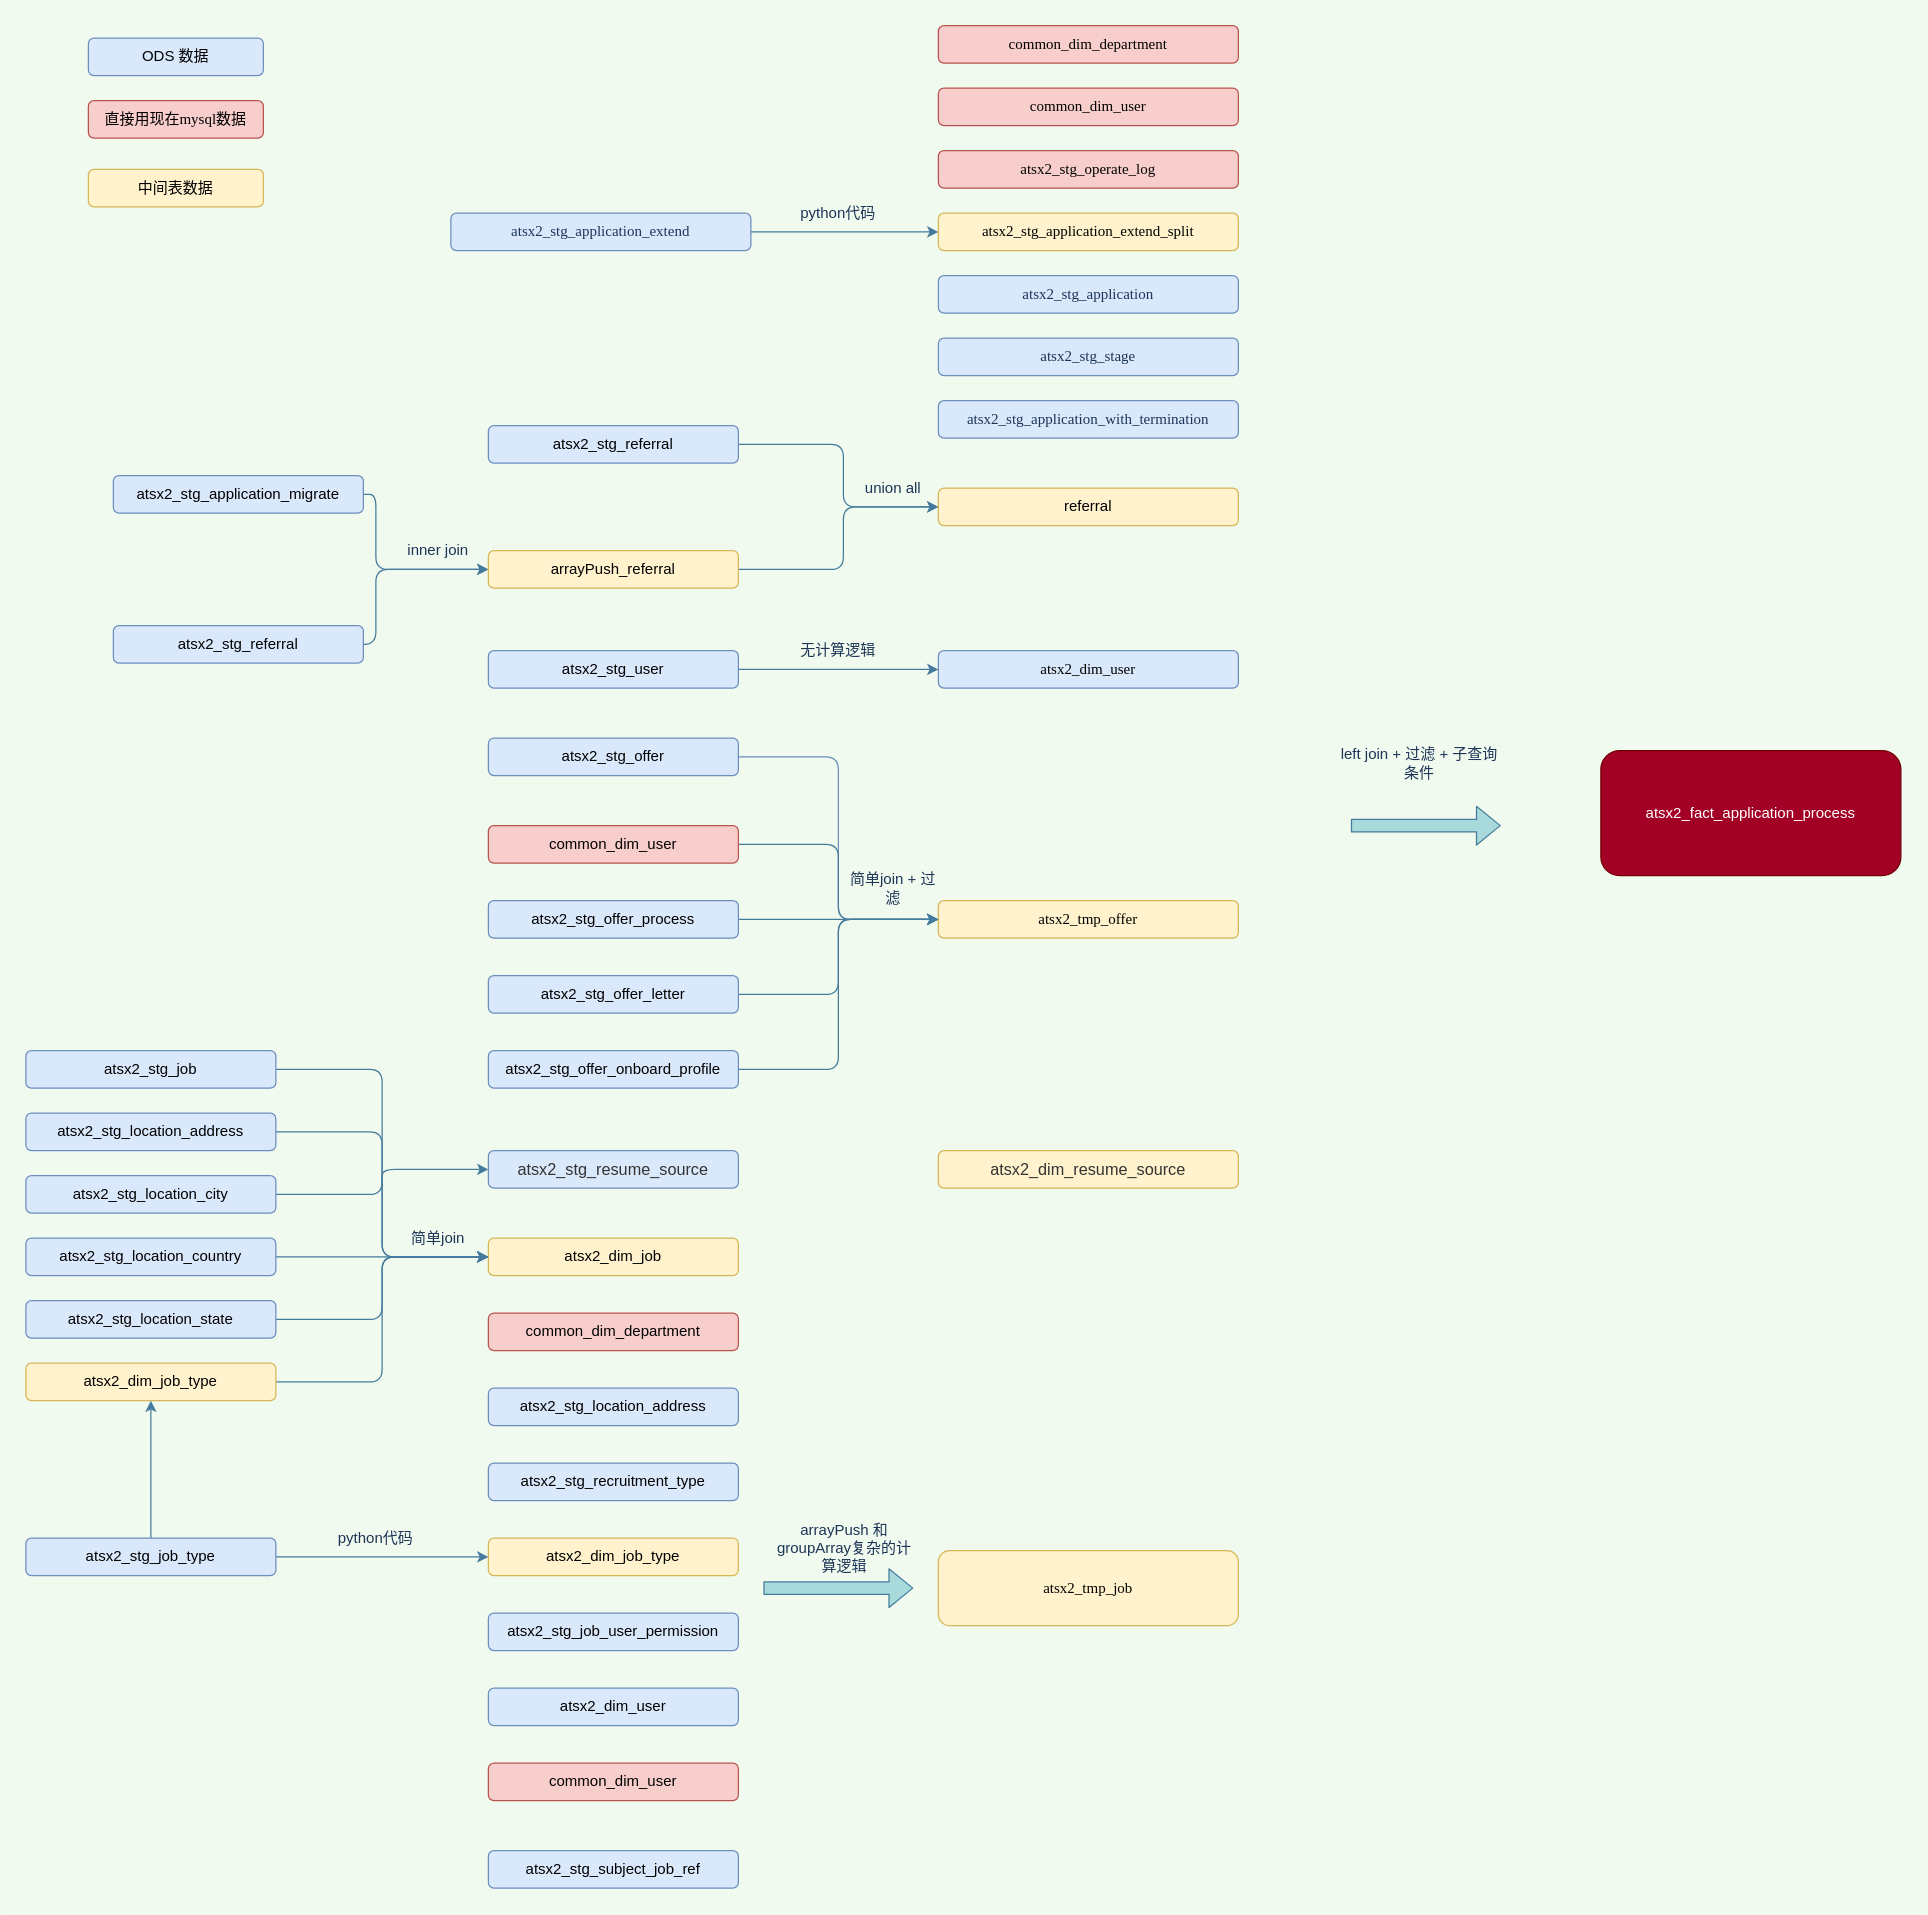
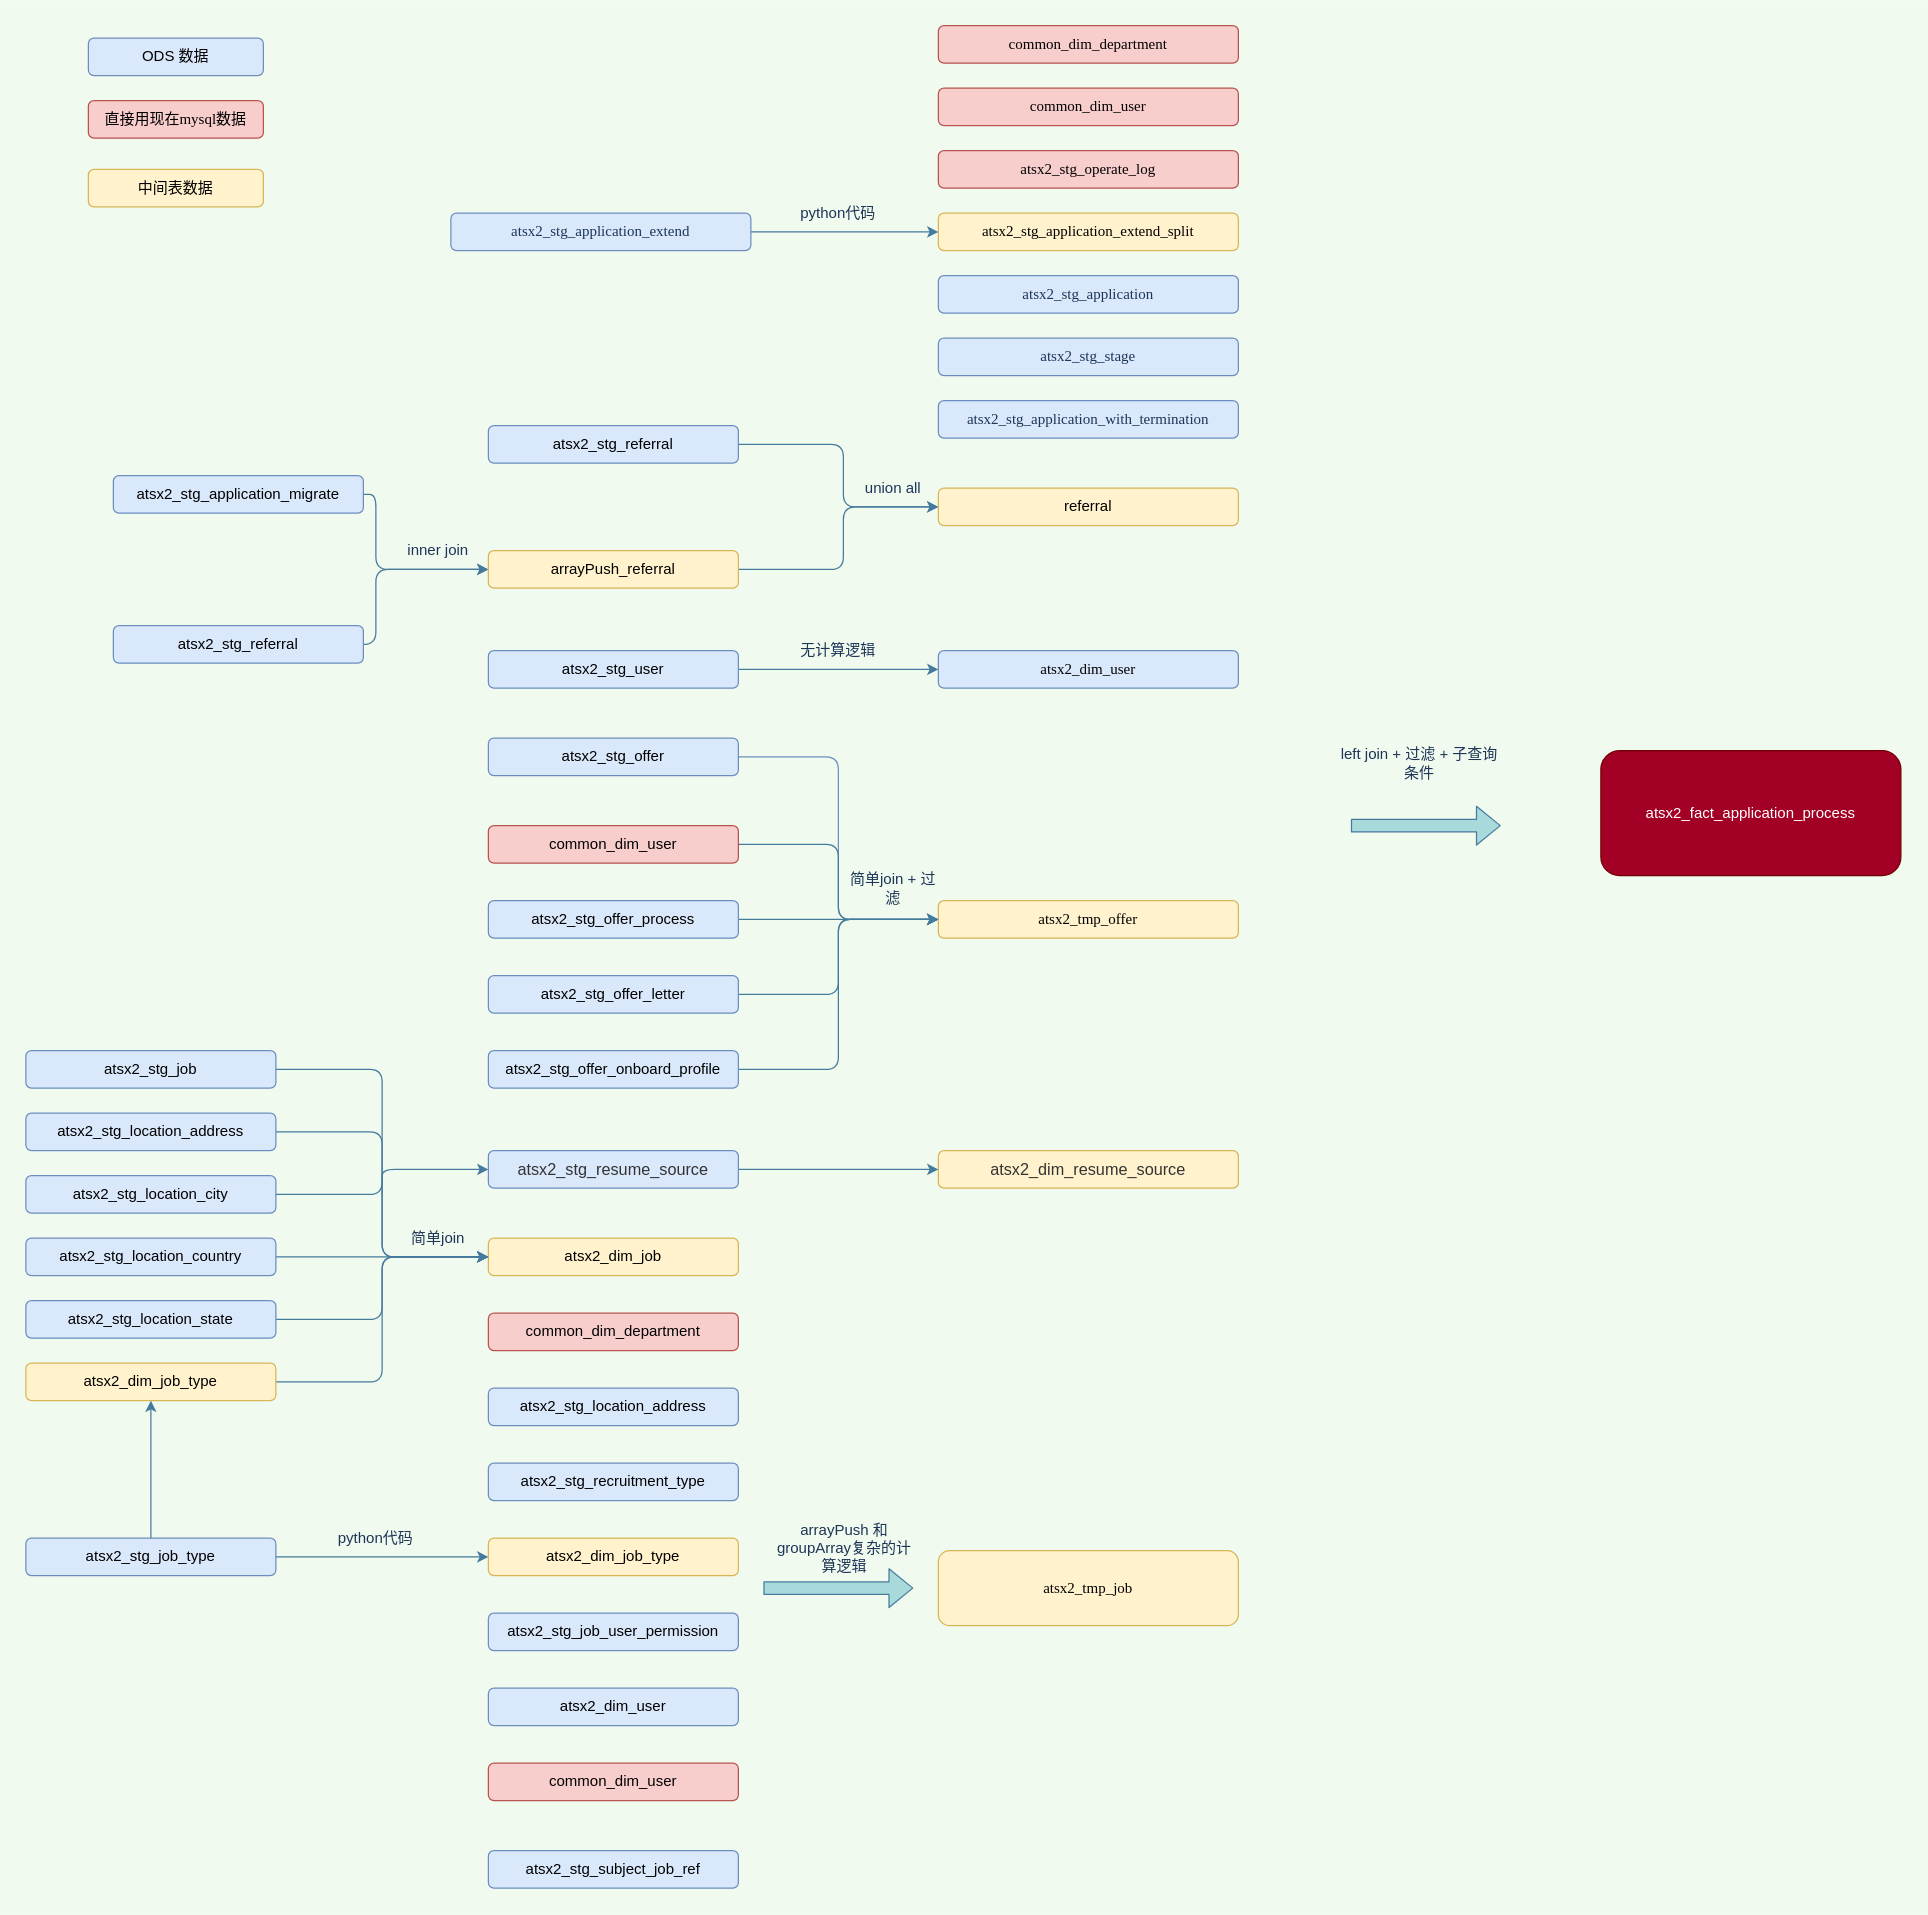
edge "atsx2_stg_resume_source" -> "atsx2_dim_resume_source": added
